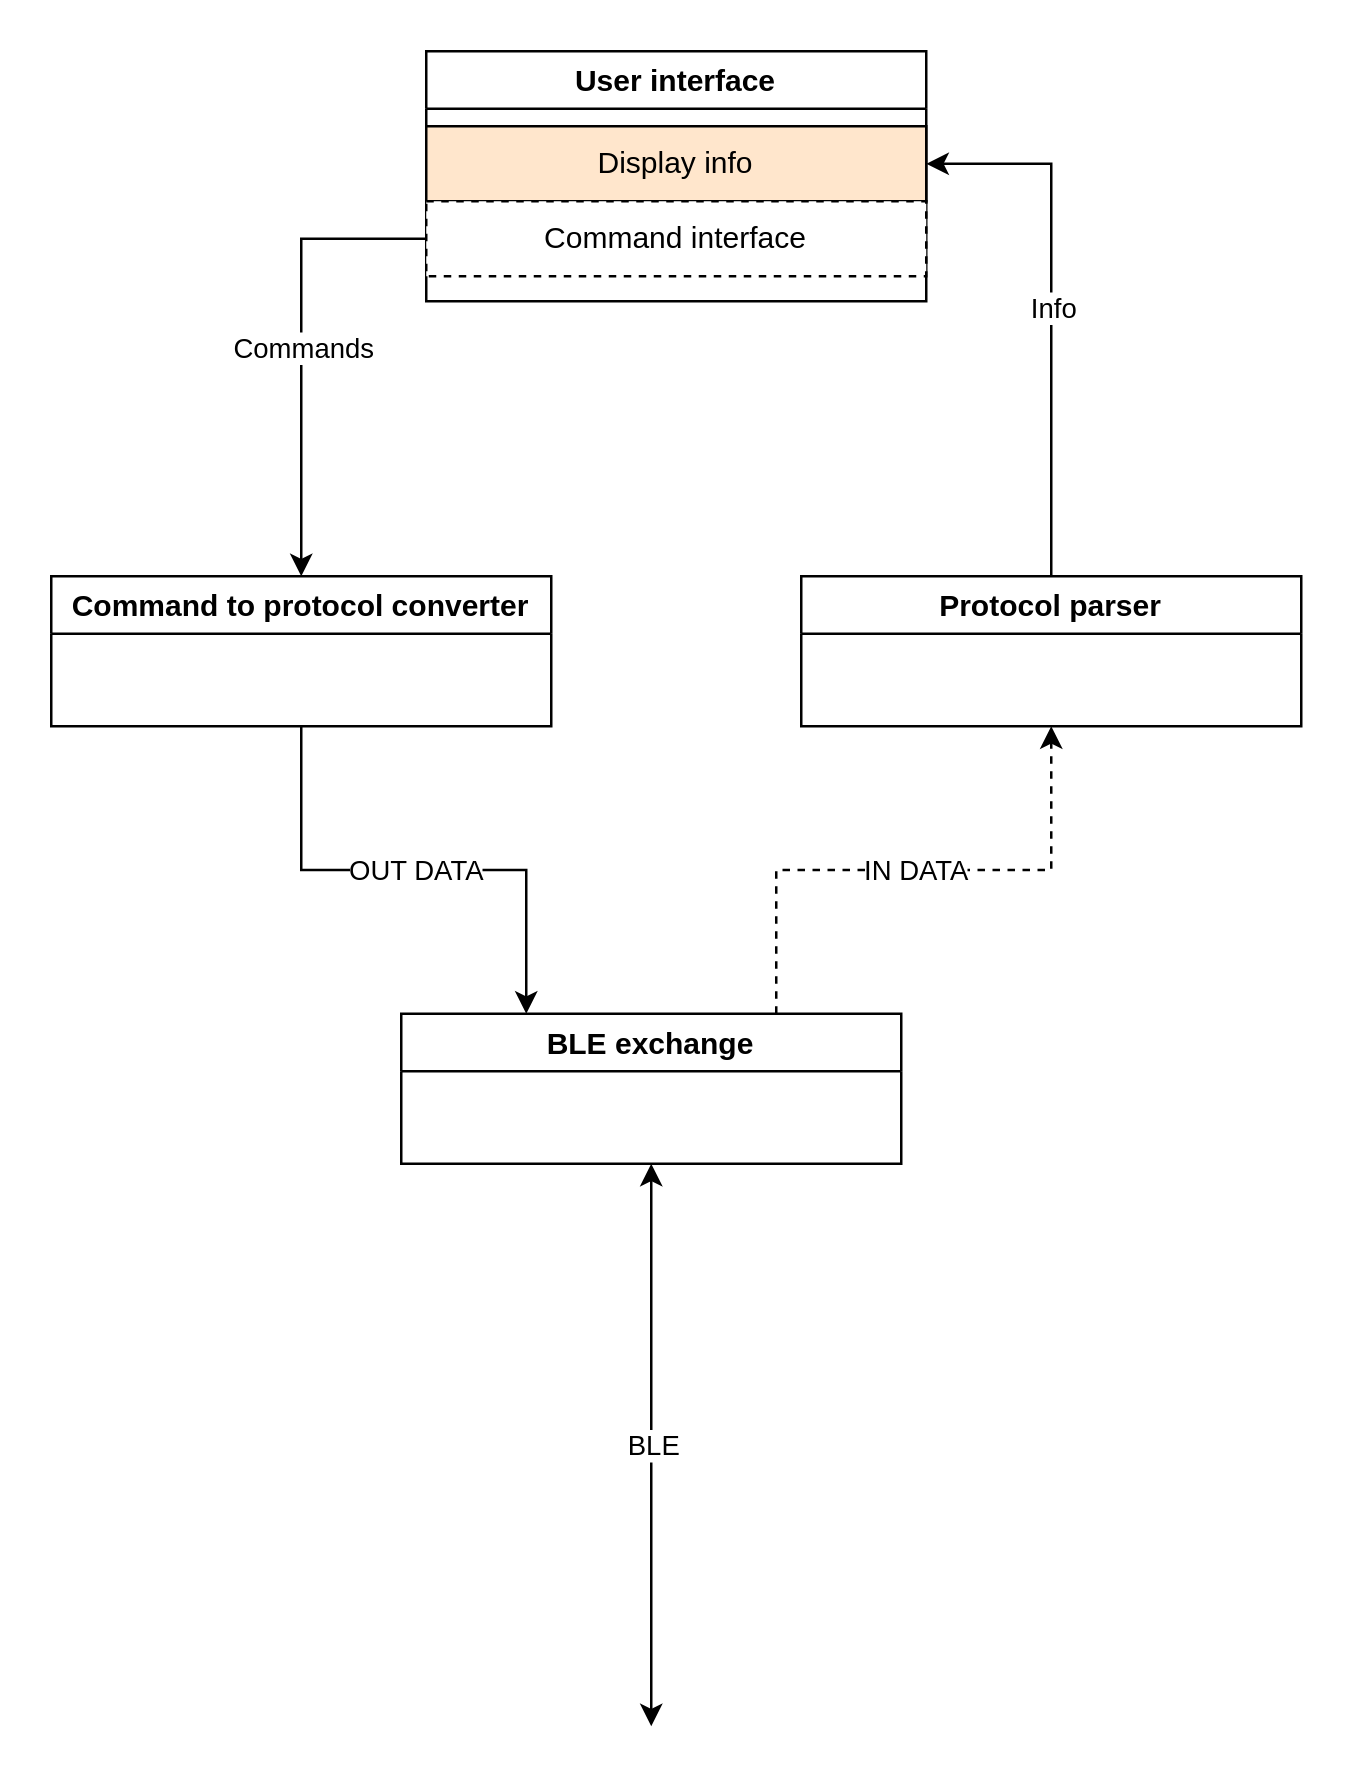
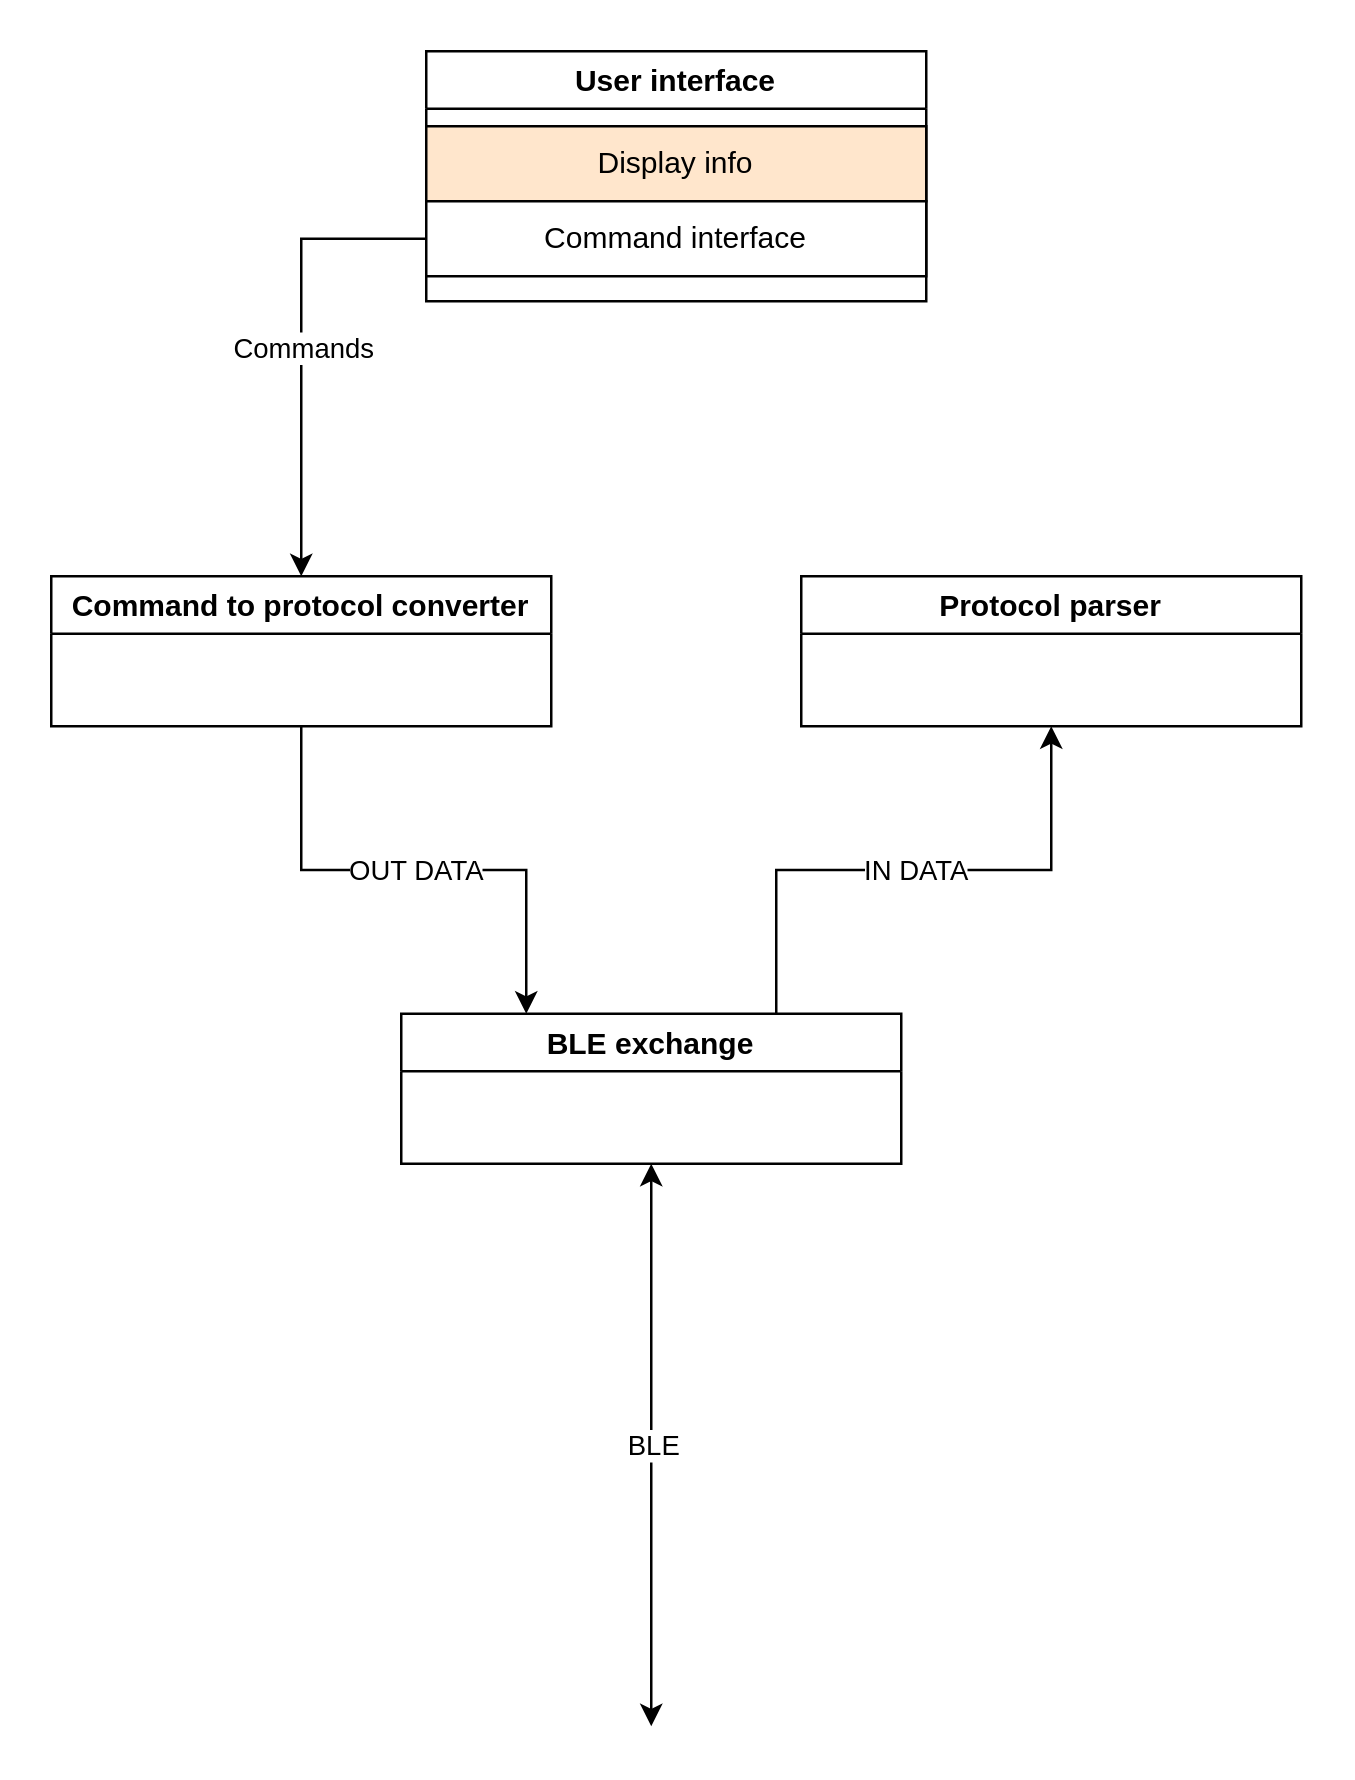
node "Command interface": style dashed -> solid
edge "Protocol parser" -> "Display info": removed, label "Info"
edge "BLE exchange" -> "Protocol parser": style dashed -> solid
